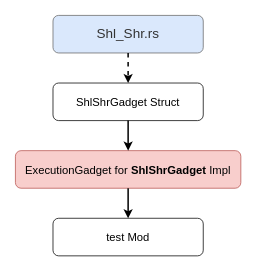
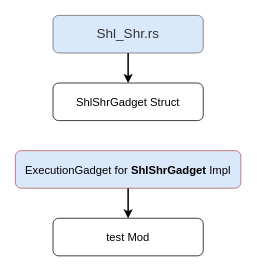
edge "Shl_Shr.rs" -> "ShlShrGadget Struct": style dashed -> solid
edge "ShlShrGadget Struct" -> "ExecutionGadget for ShlShrGadget Impl": removed
node "ExecutionGadget for ShlShrGadget Impl": fillcolor #f8cecc -> #dae8fc
